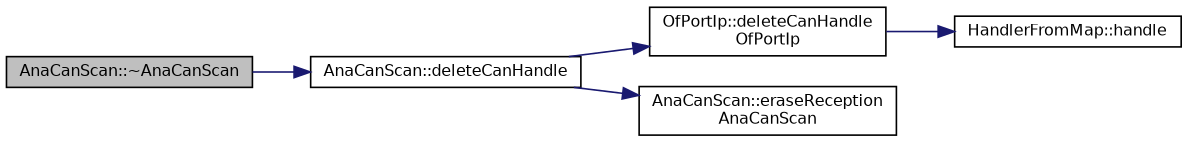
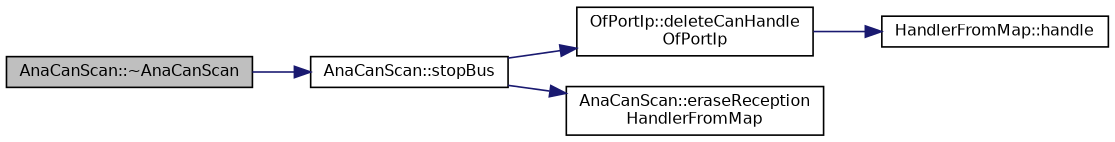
node "AnaCanScan::deleteCanHandle": label "AnaCanScan::deleteCanHandle" -> "AnaCanScan::stopBus"
node "AnaCanScan::eraseReception AnaCanScan": label "AnaCanScan::eraseReception AnaCanScan" -> "AnaCanScan::eraseReception HandlerFromMap"
